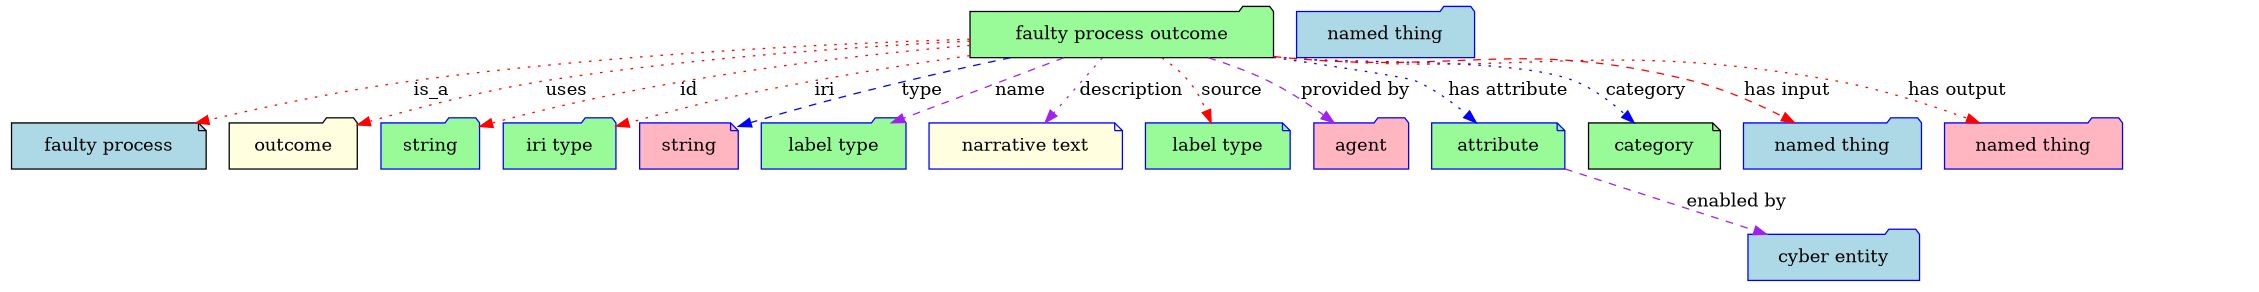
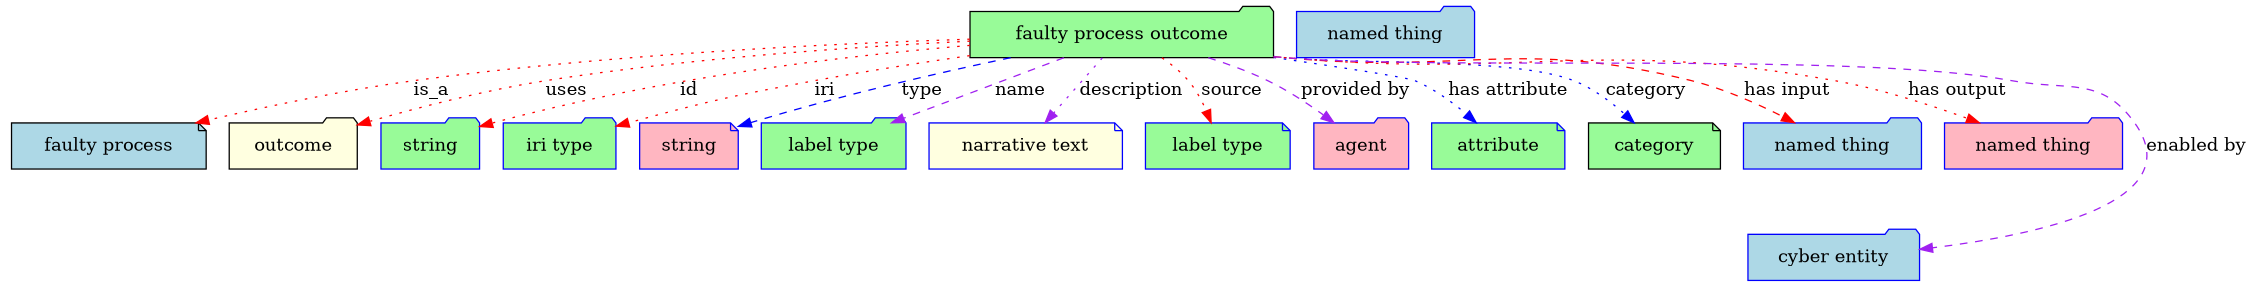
edge "attribute" -> "cyber entity": now "faulty process outcome" -> "cyber entity"
